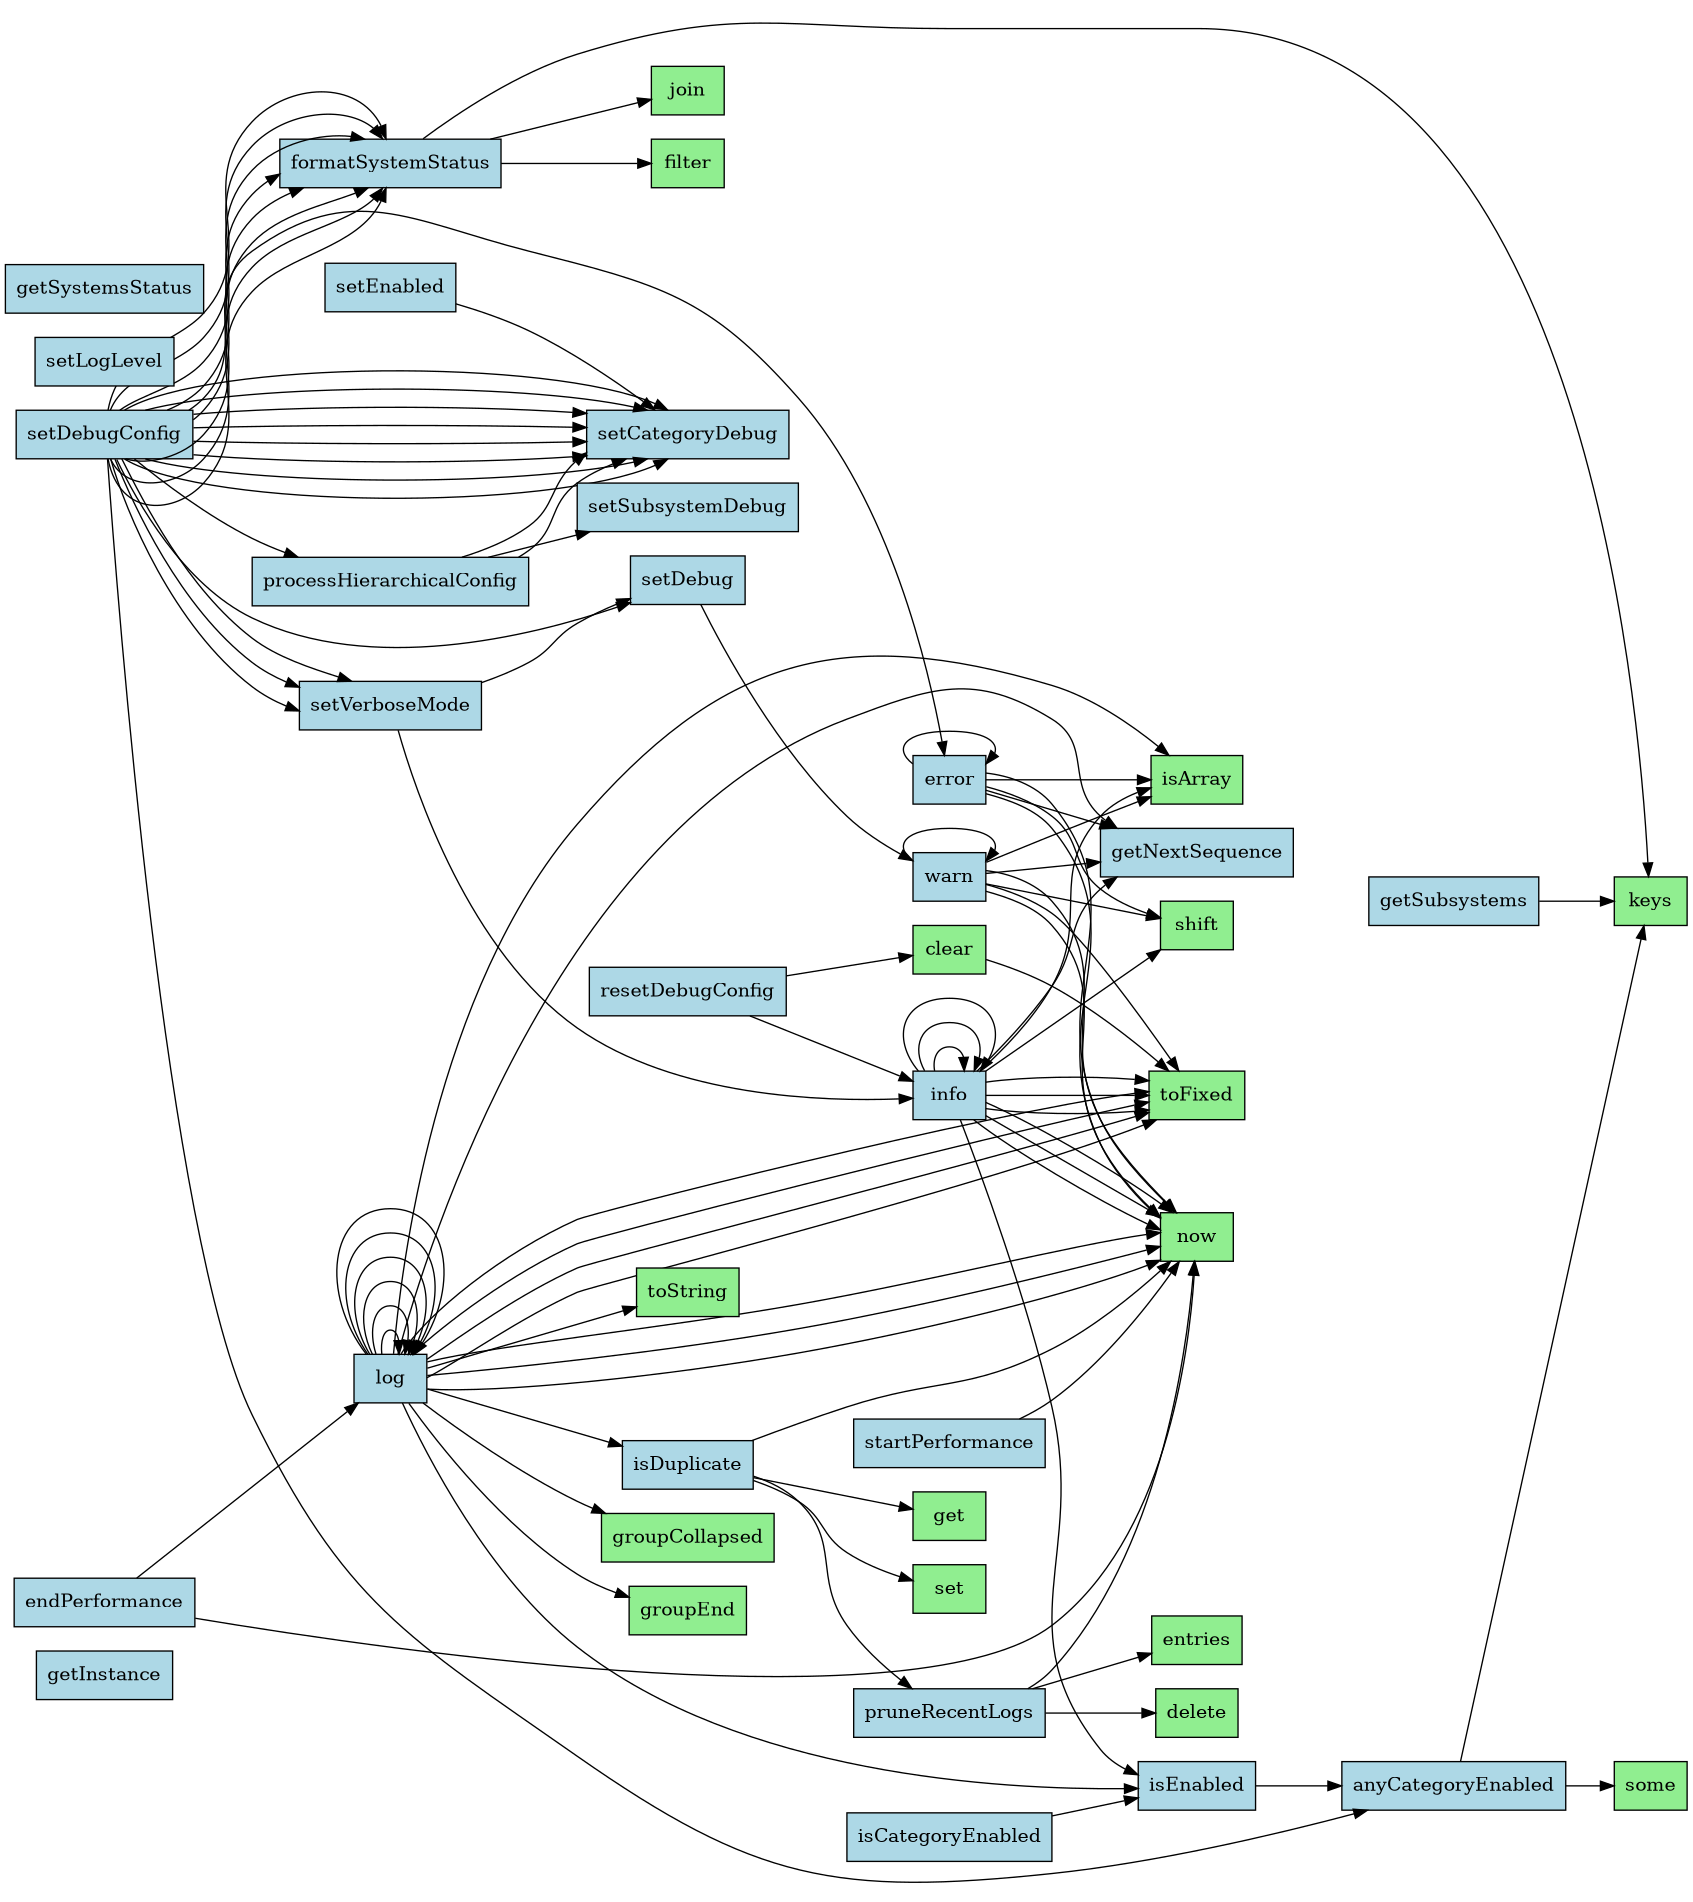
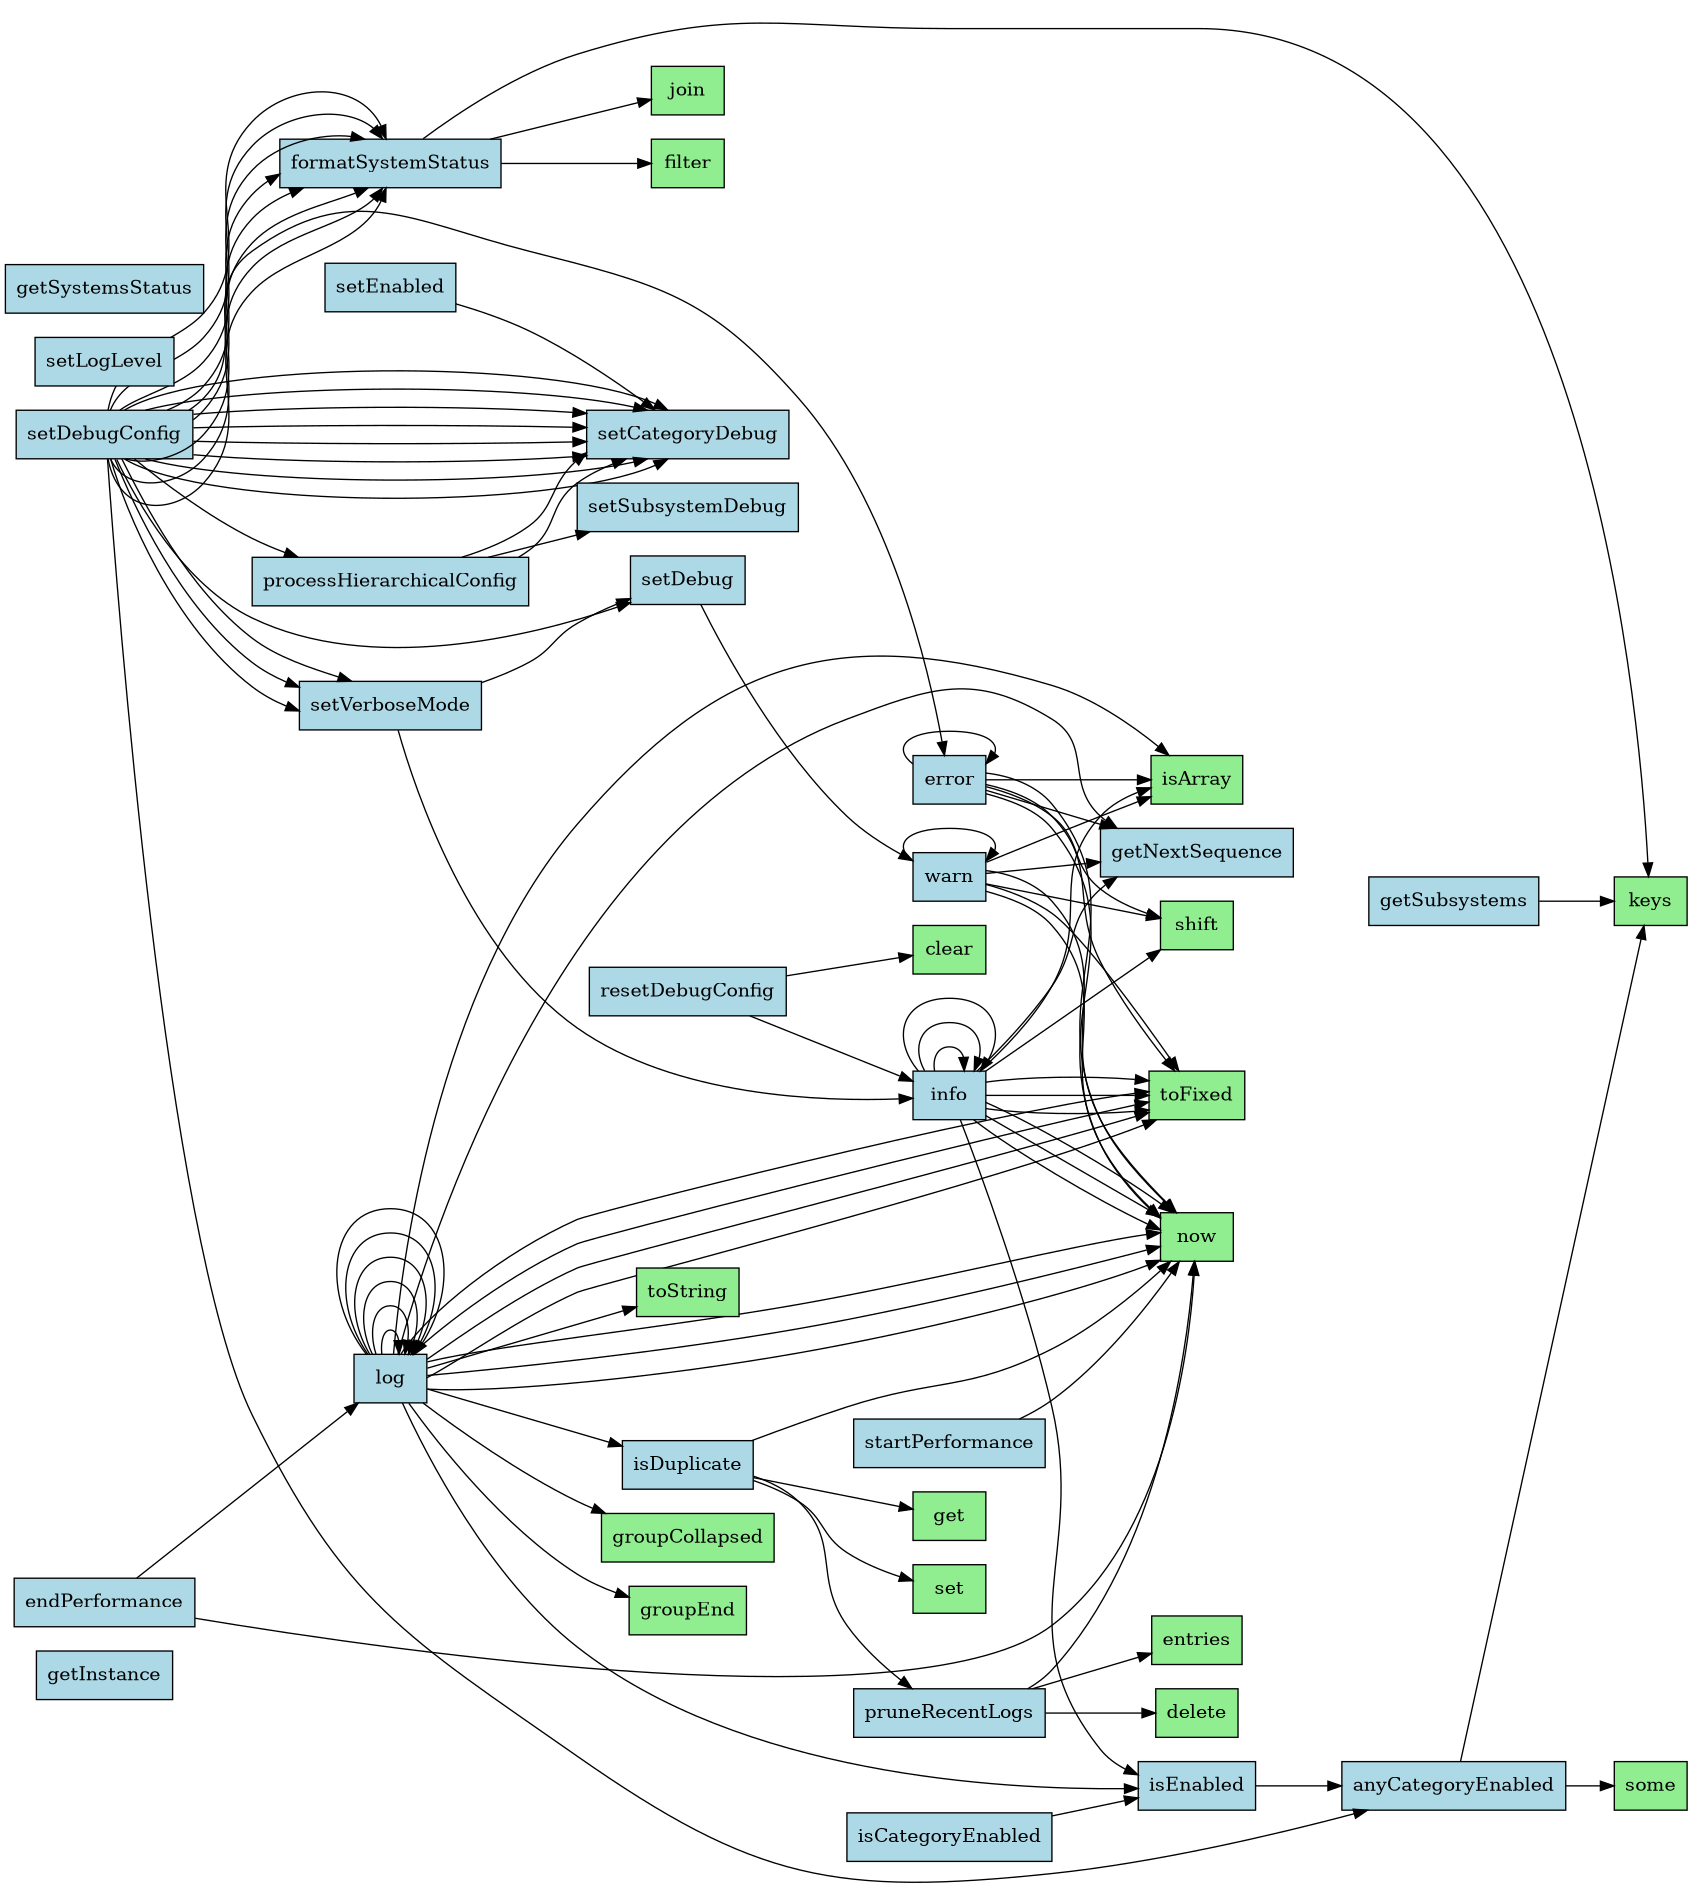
edge "clear" -> "toFixed": now "error" -> "toFixed"
